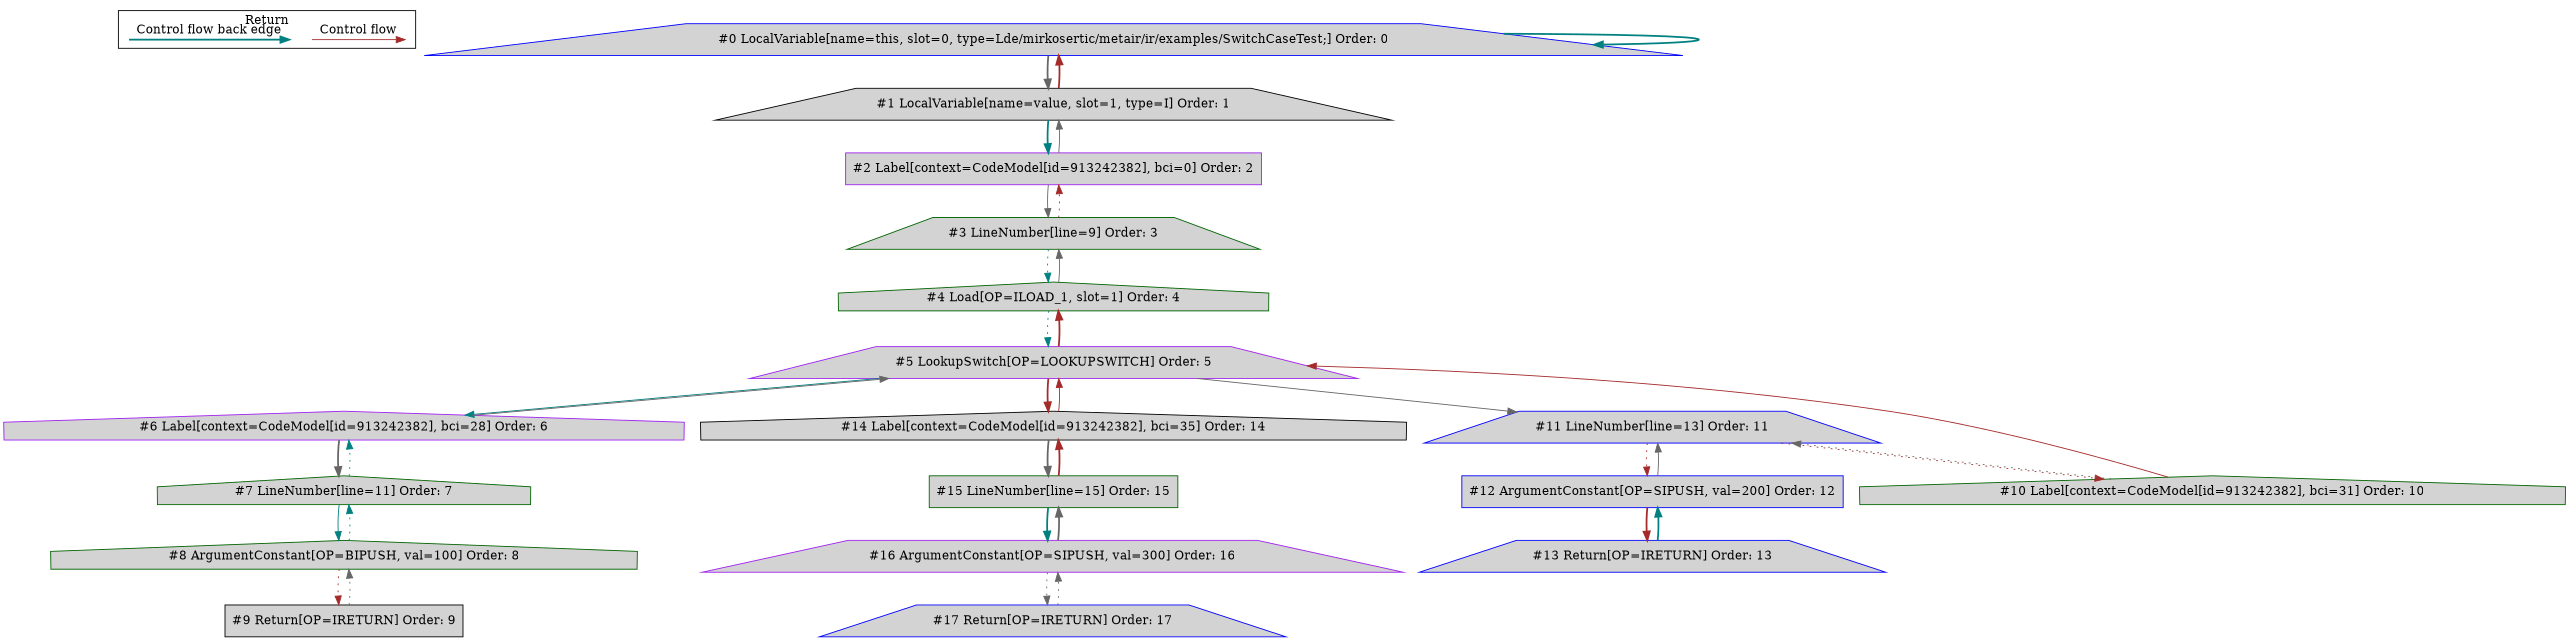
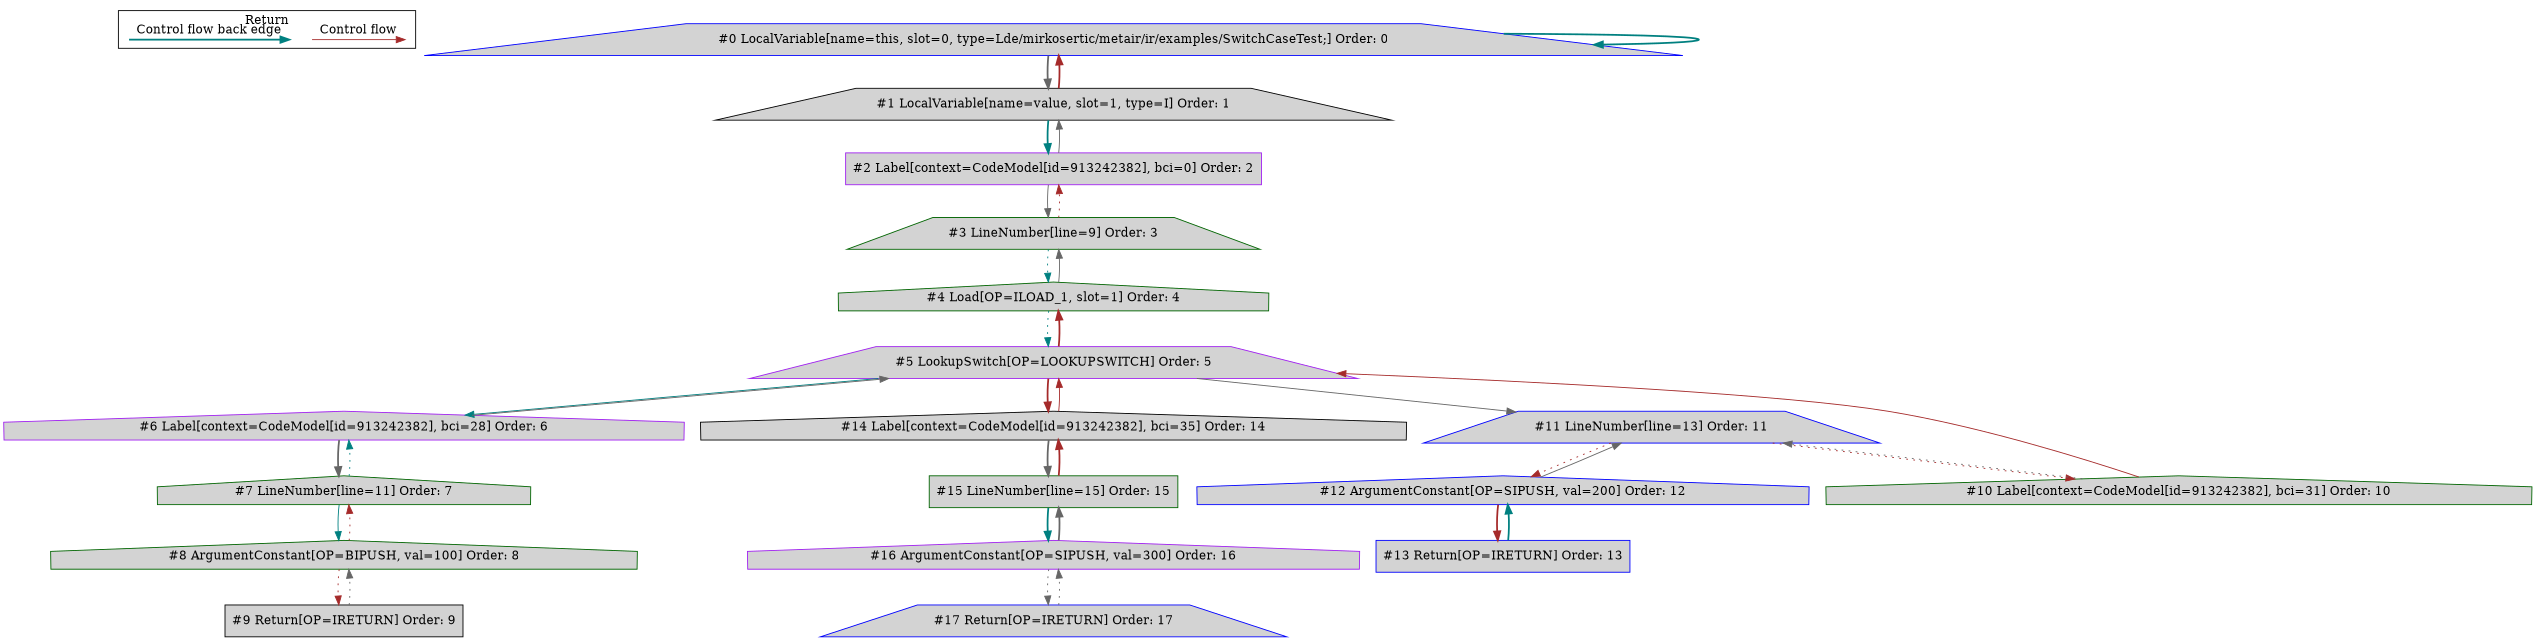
node "#12 ArgumentConstant[OP=SIPUSH, val=200] Order: 12": shape box -> house
edge "#8 ArgumentConstant[OP=BIPUSH, val=100] Order: 8" -> "#7 LineNumber[line=11] Order: 7": color teal -> brown
node "#16 ArgumentConstant[OP=SIPUSH, val=300] Order: 16": shape trapezium -> house
node "#13 Return[OP=IRETURN] Order: 13": shape trapezium -> box
